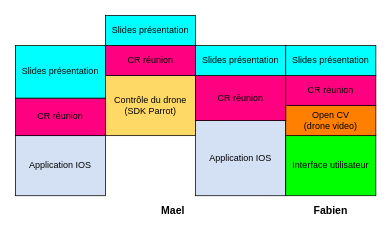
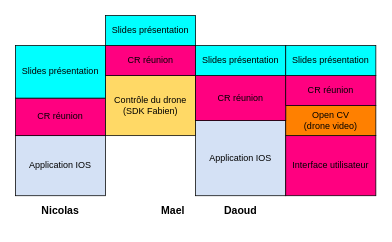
node "Contrôle du drone (SDK Parrot)": label "Contrôle du drone (SDK Parrot)" -> "Contrôle du drone (SDK Fabien)"
node "Interface utilisateur": fillcolor #00ff00 -> #ff0080
node "Nicolas": added
node "Daoud": added
node "Fabien": removed
